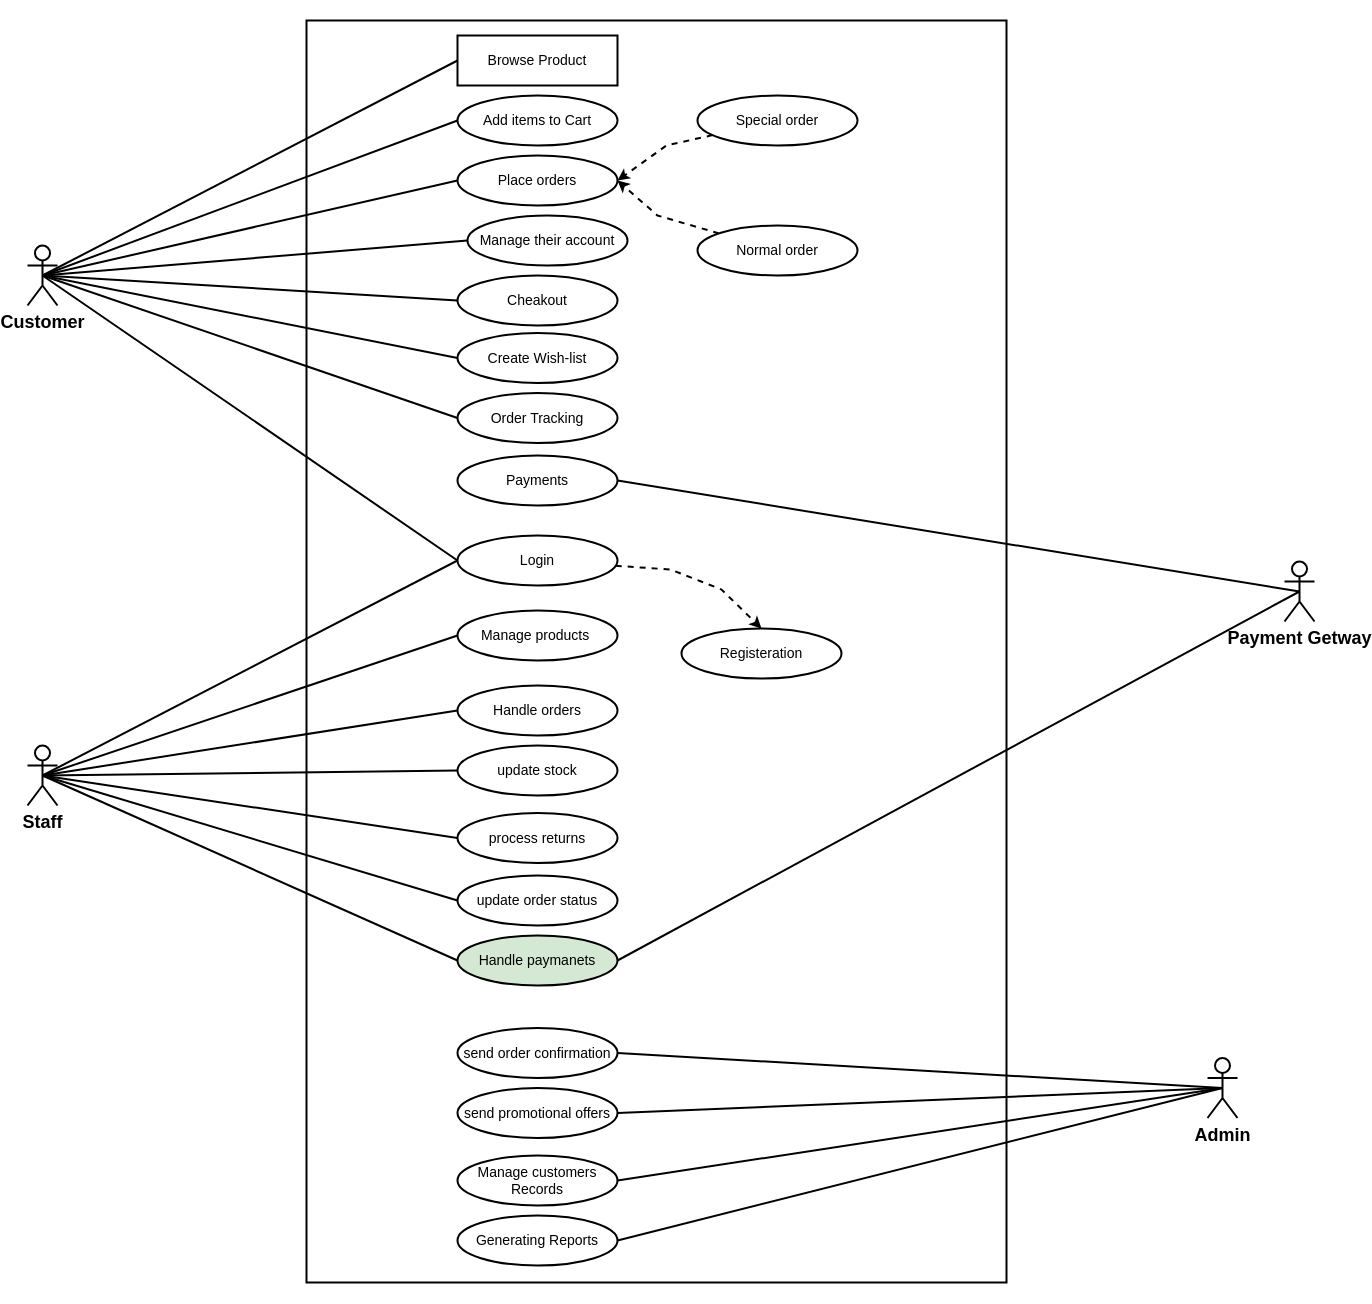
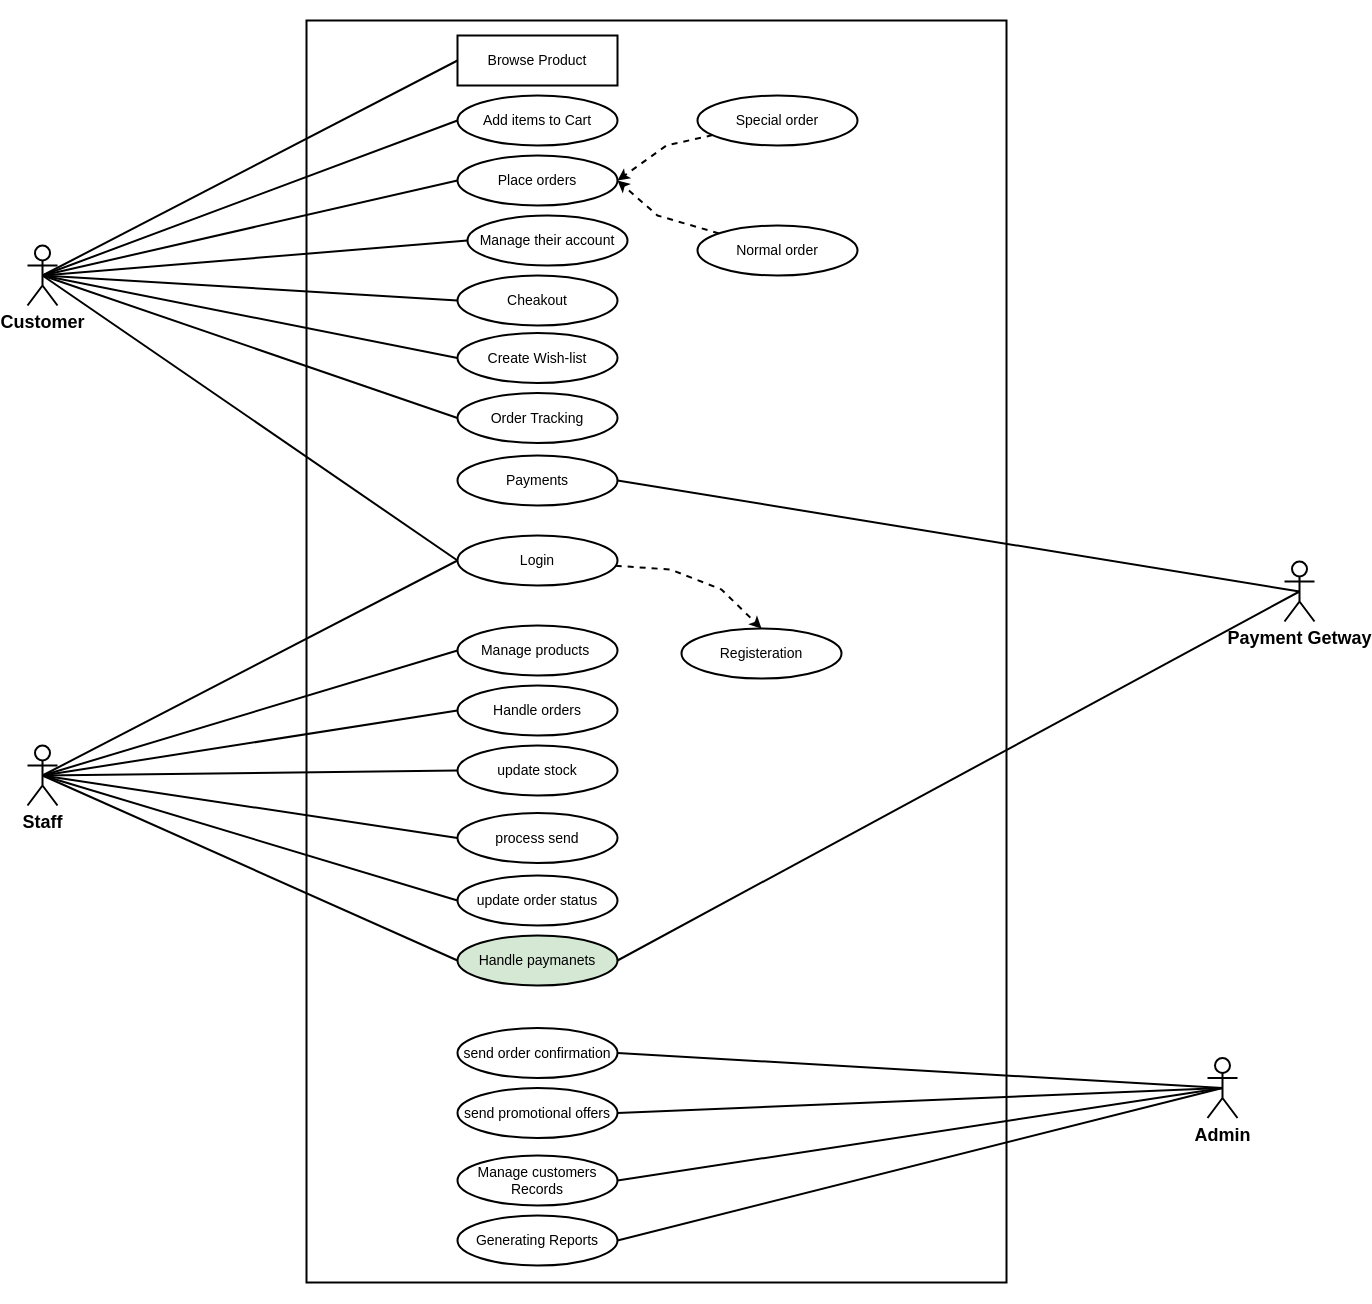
node "Manage products": moved (538, 636) -> (538, 651)
node "process returns": label "process returns" -> "process send"
